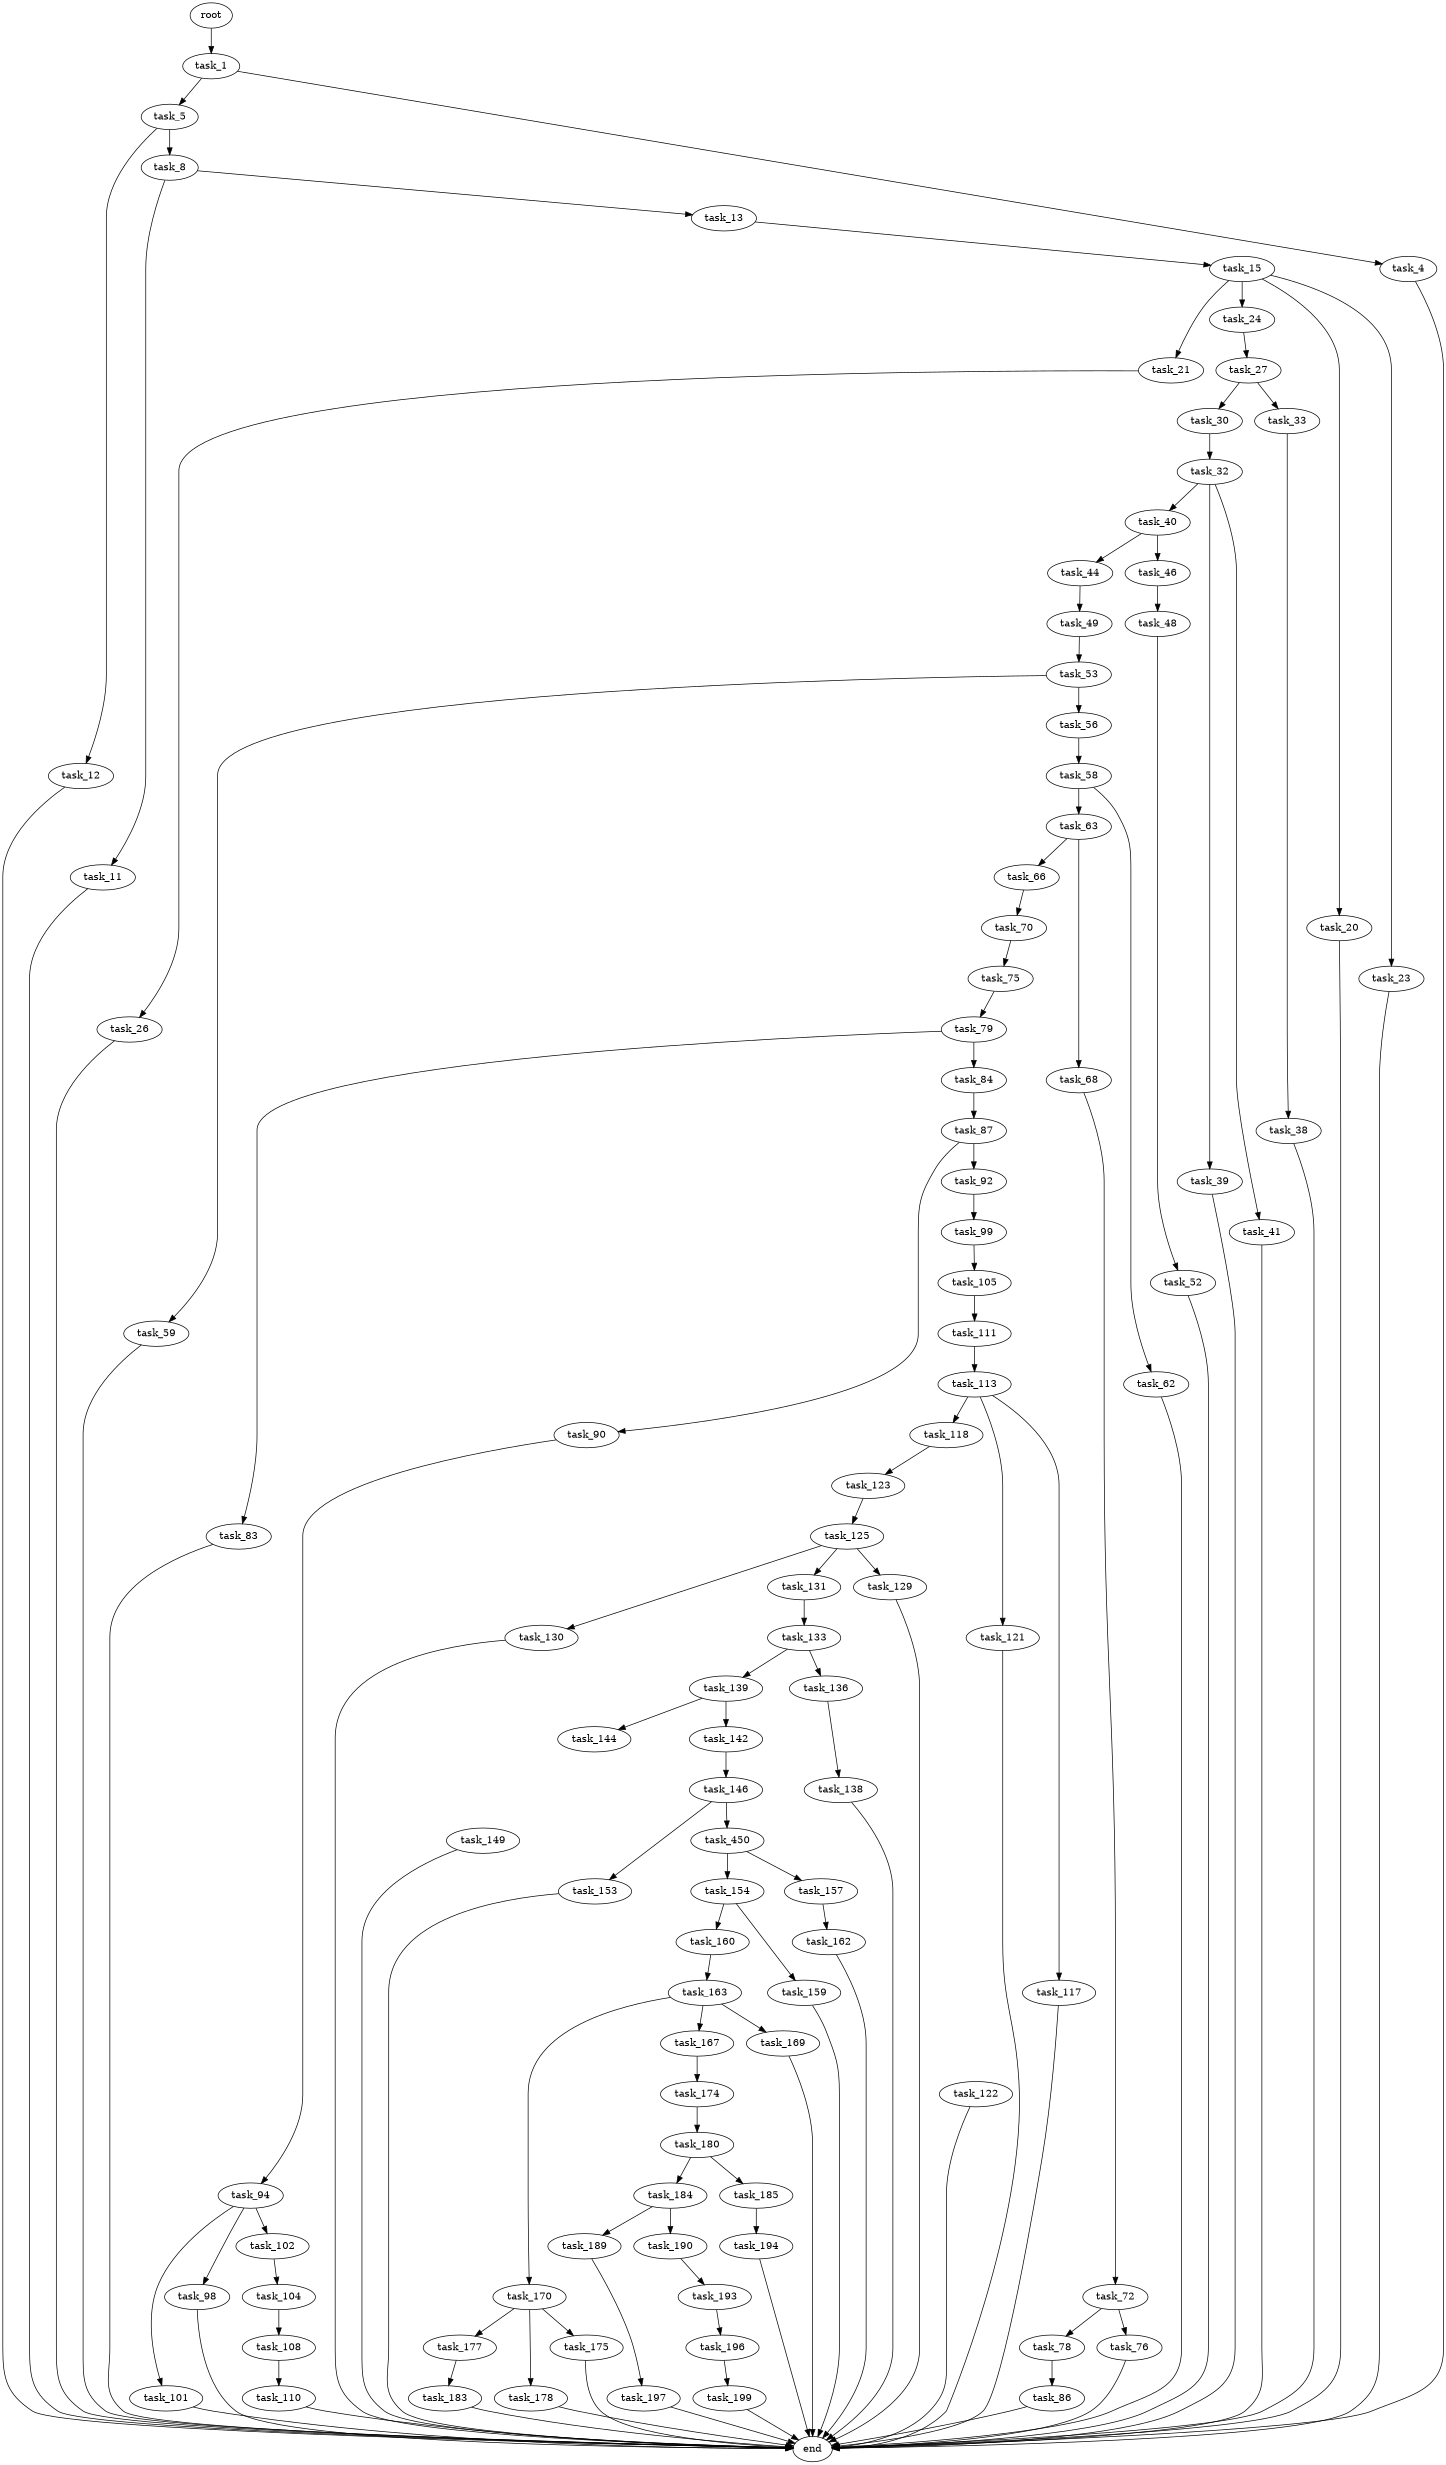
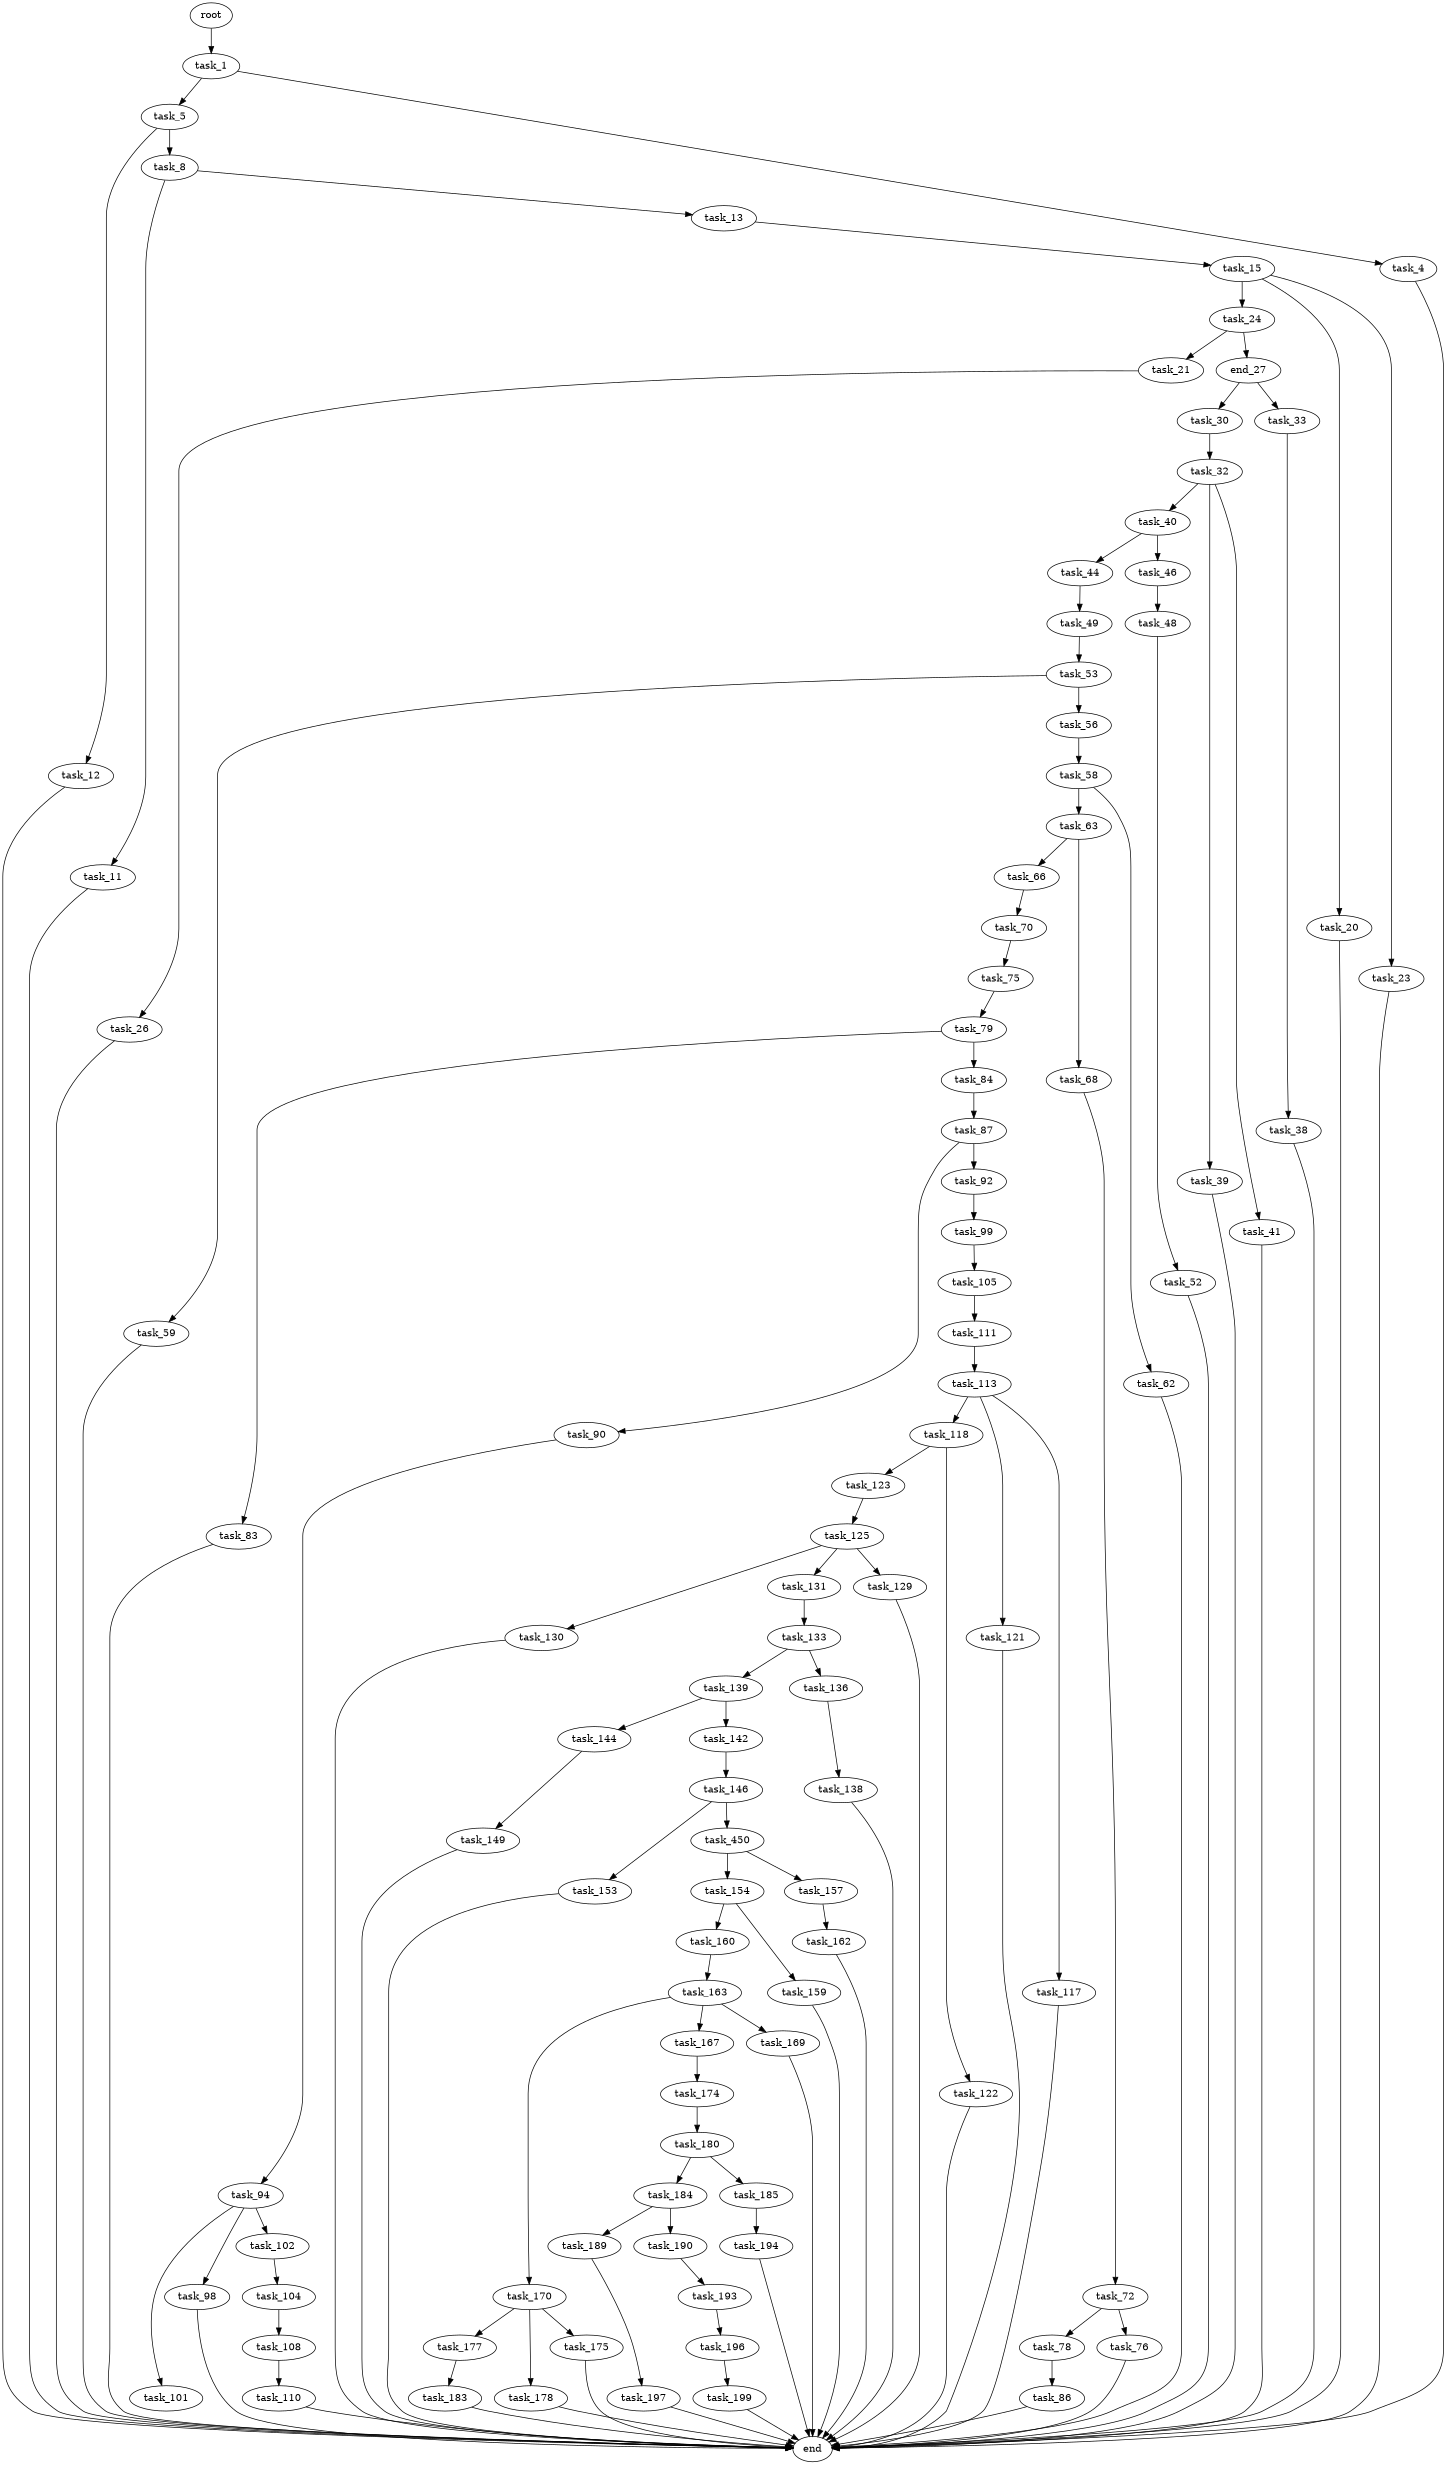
edge "task_15" -> "task_21": now "task_24" -> "task_21"
node "task_27": label "task_27" -> "end_27"
edge "task_118" -> "task_122": added
edge "task_144" -> "task_149": added
edge "task_101" -> "end": removed
